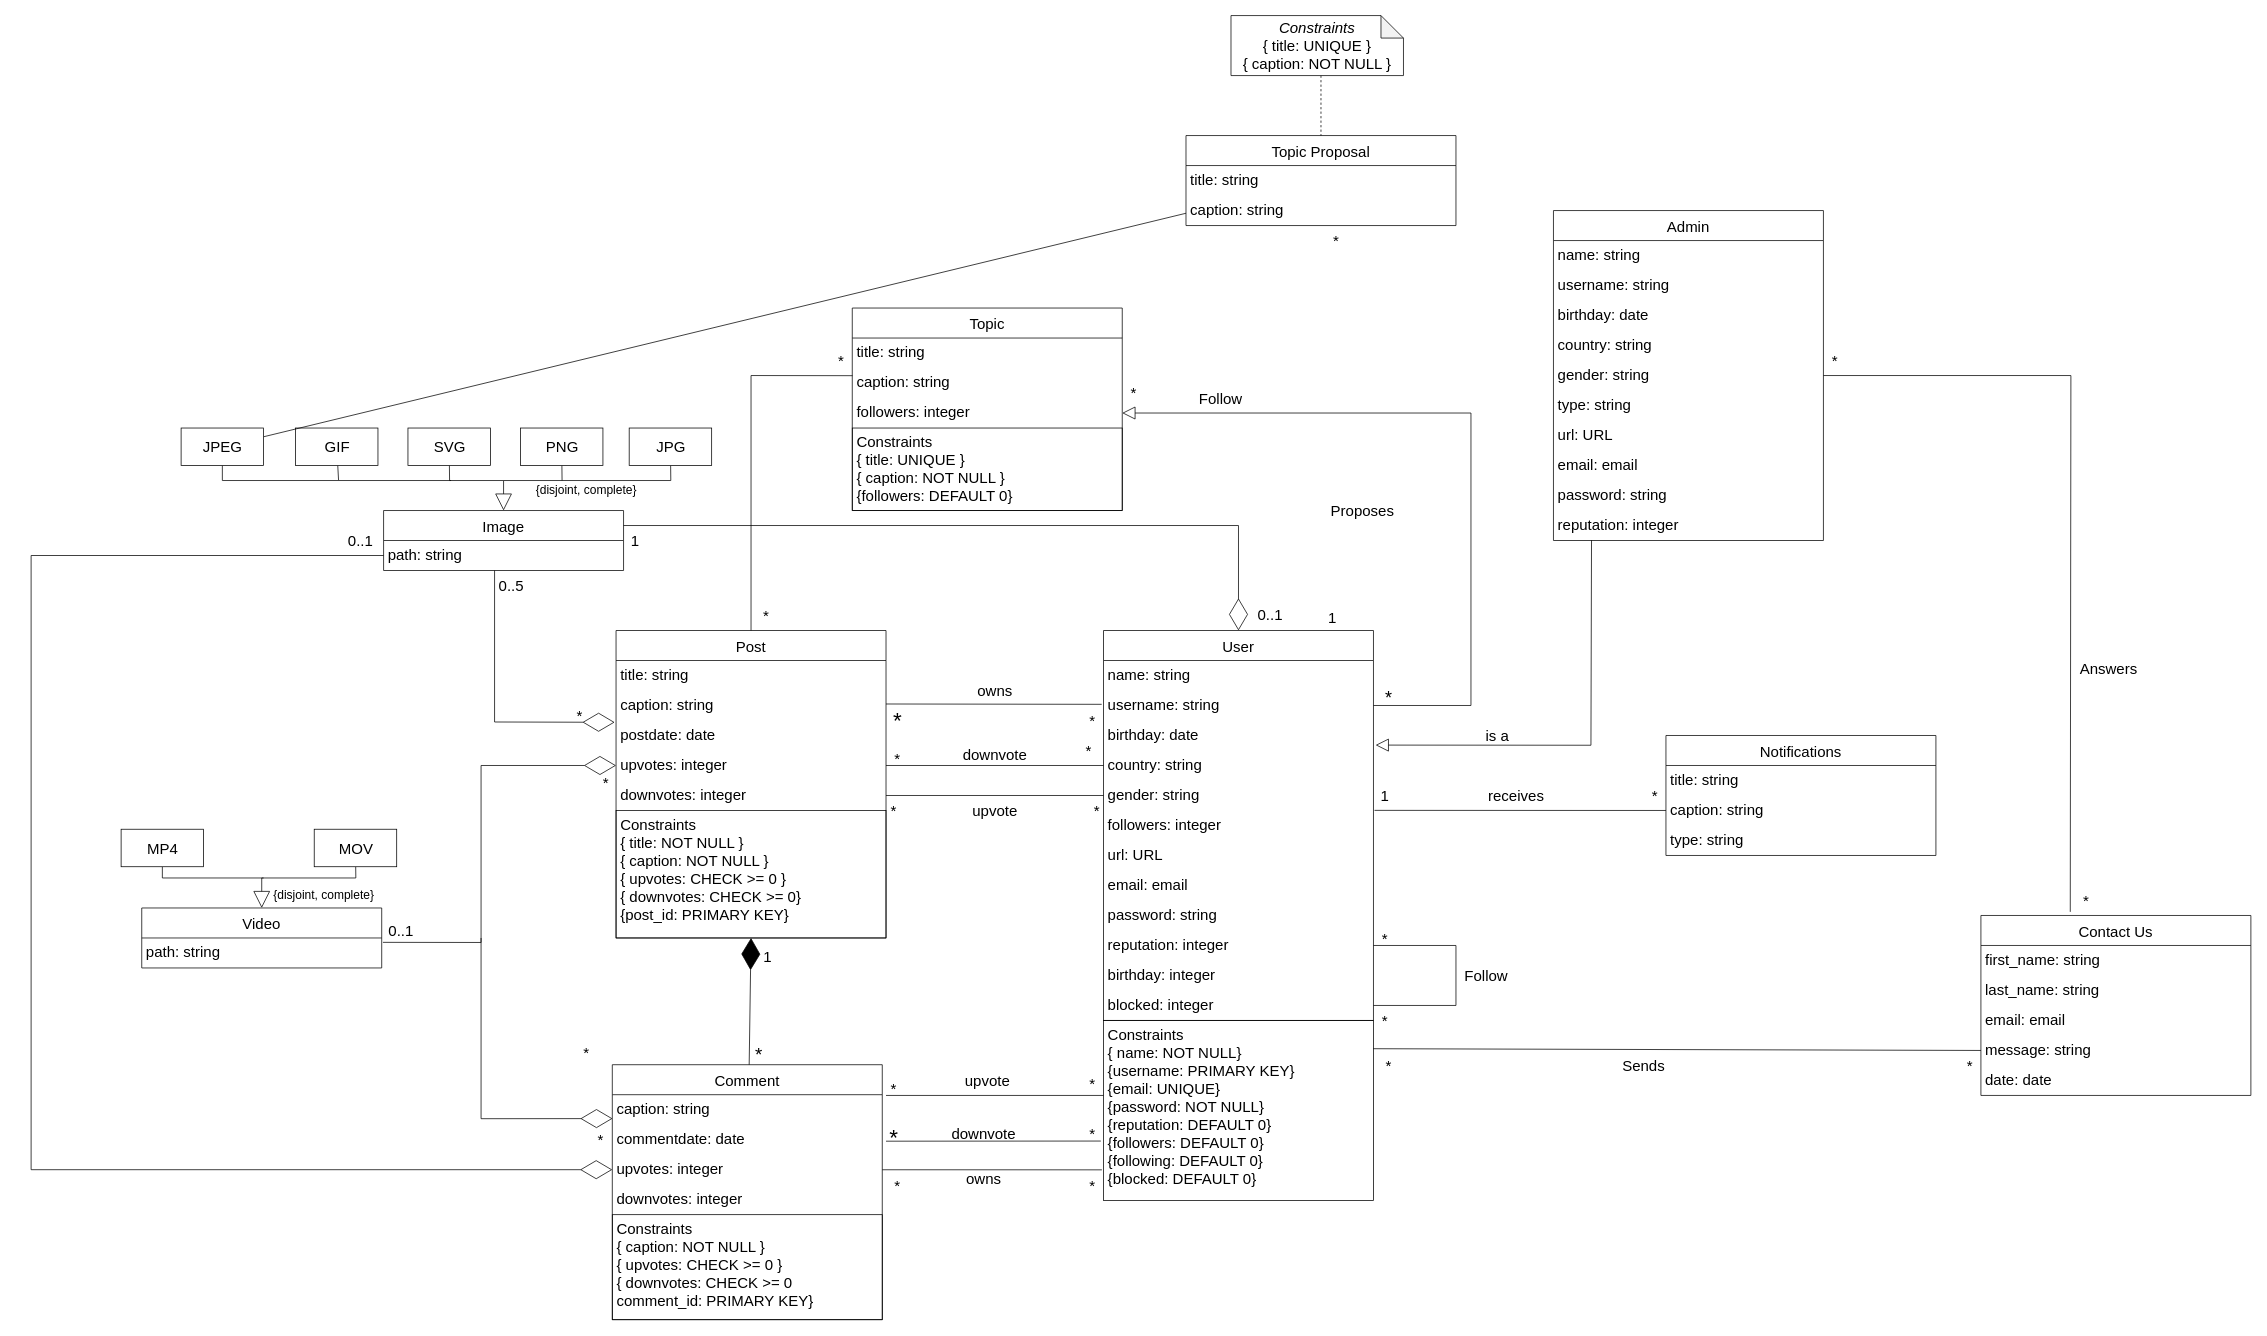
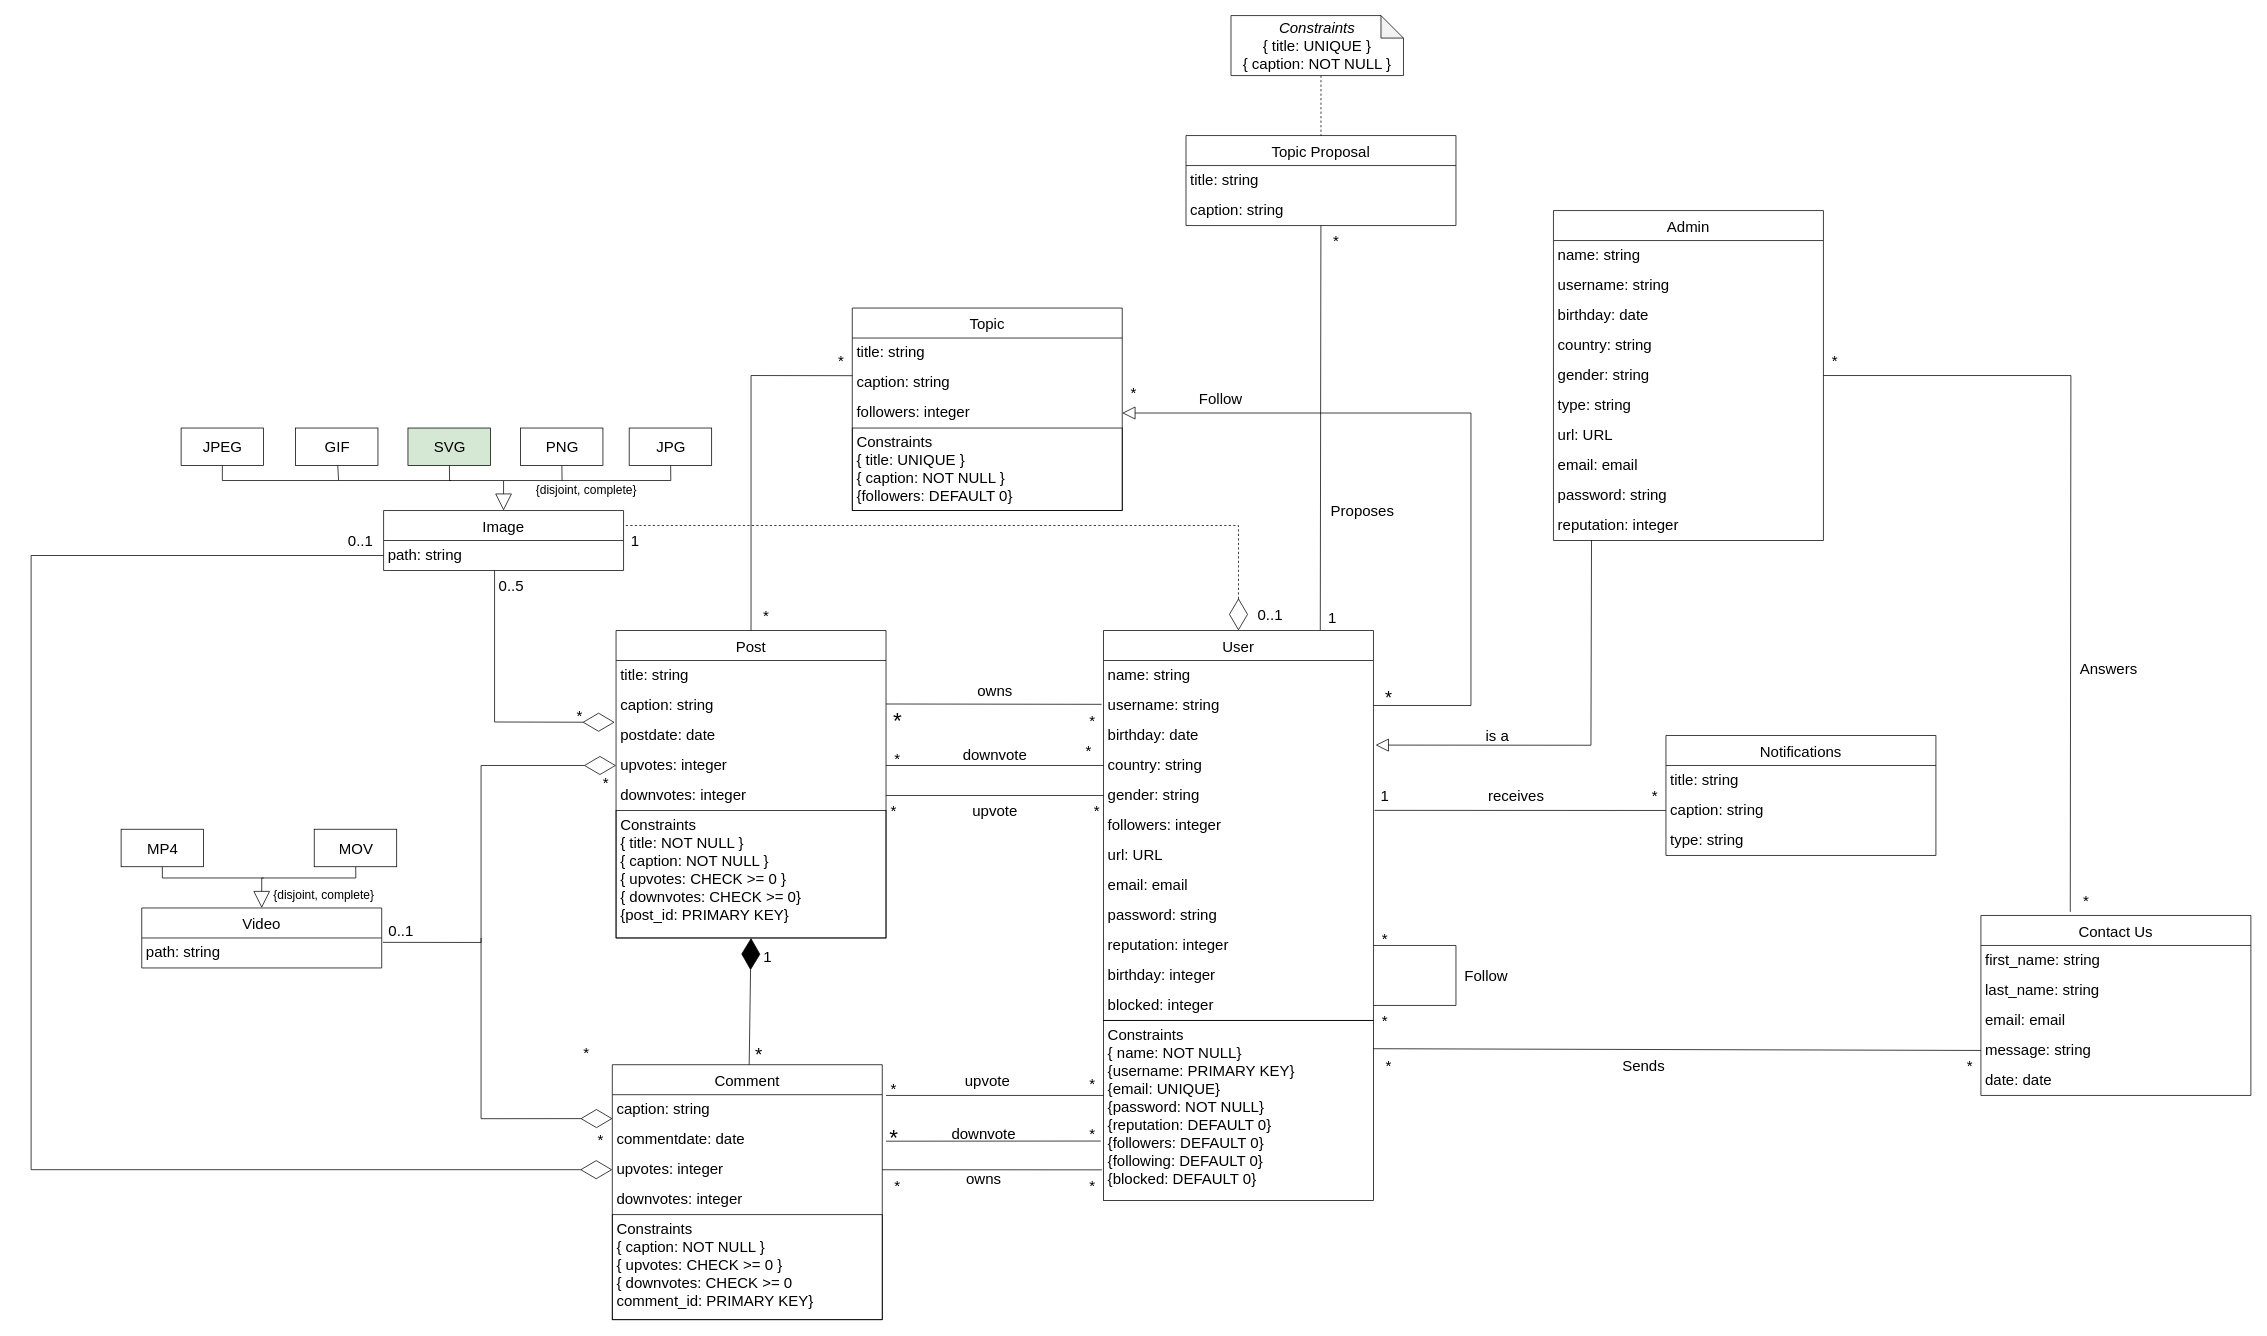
edge "Topic Proposal" -- "JPEG": now "Topic Proposal" -- "User"
node "SVG": fillcolor #ffffff -> #d5e8d4
edge "Image" -> "User": style solid -> dashed
